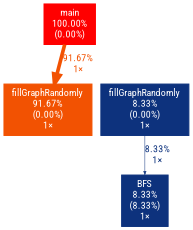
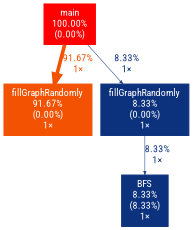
edge "main 100.00% (0.00%)" -> "fillGraphRandomly 8.33% (0.00%) 1×": added, label "8.33% 1×"
